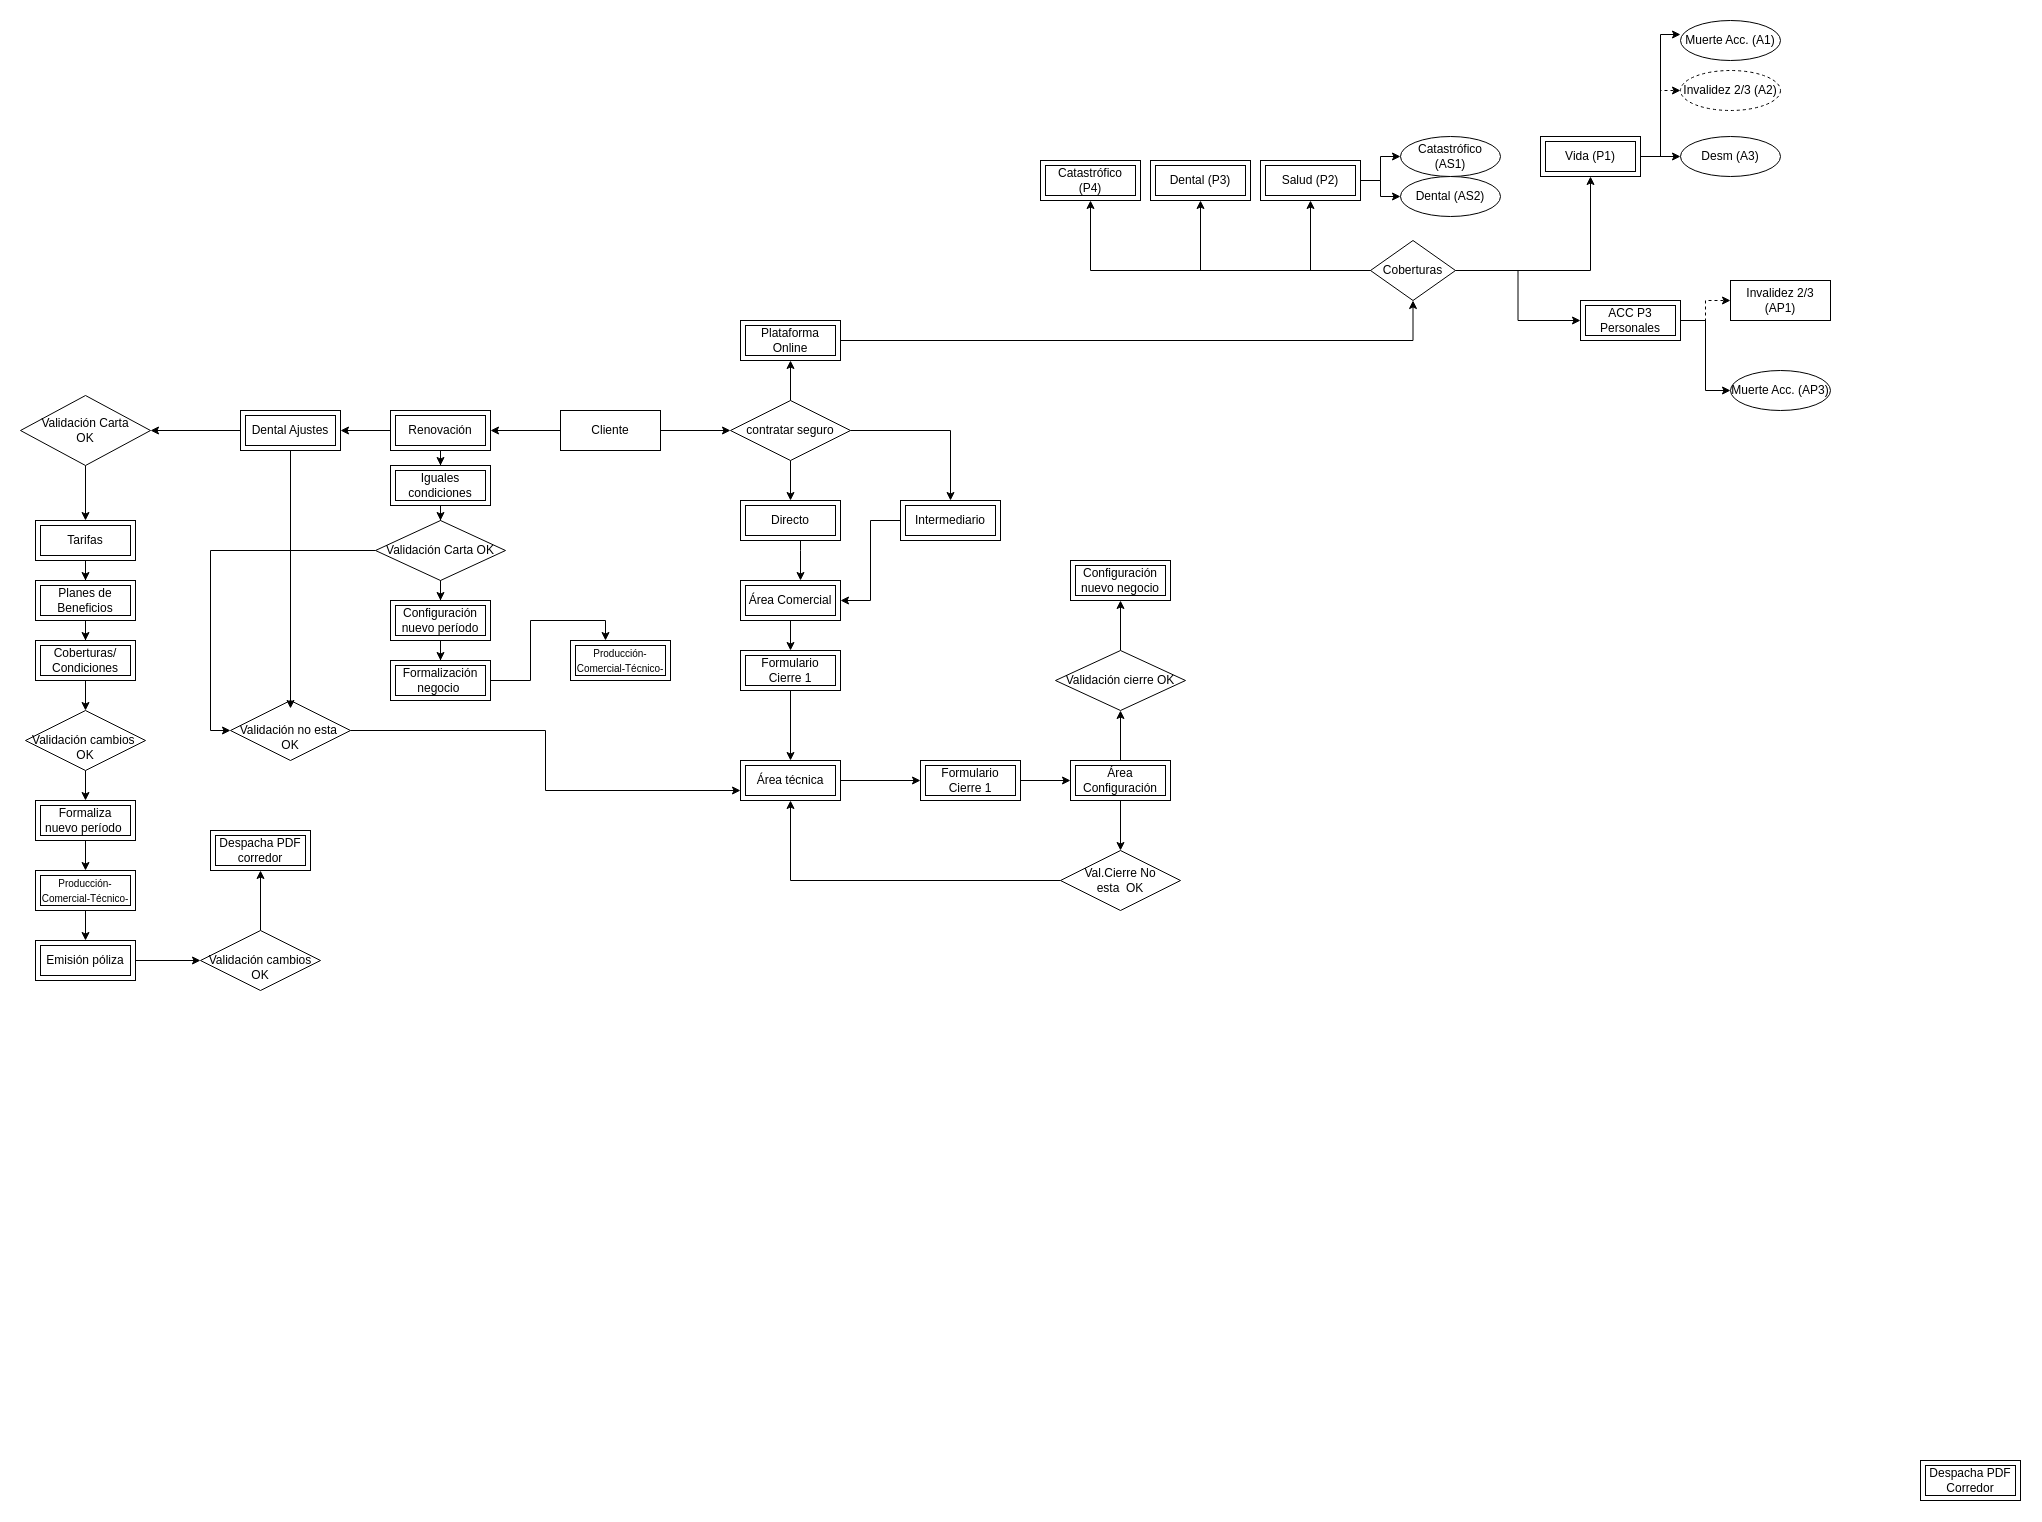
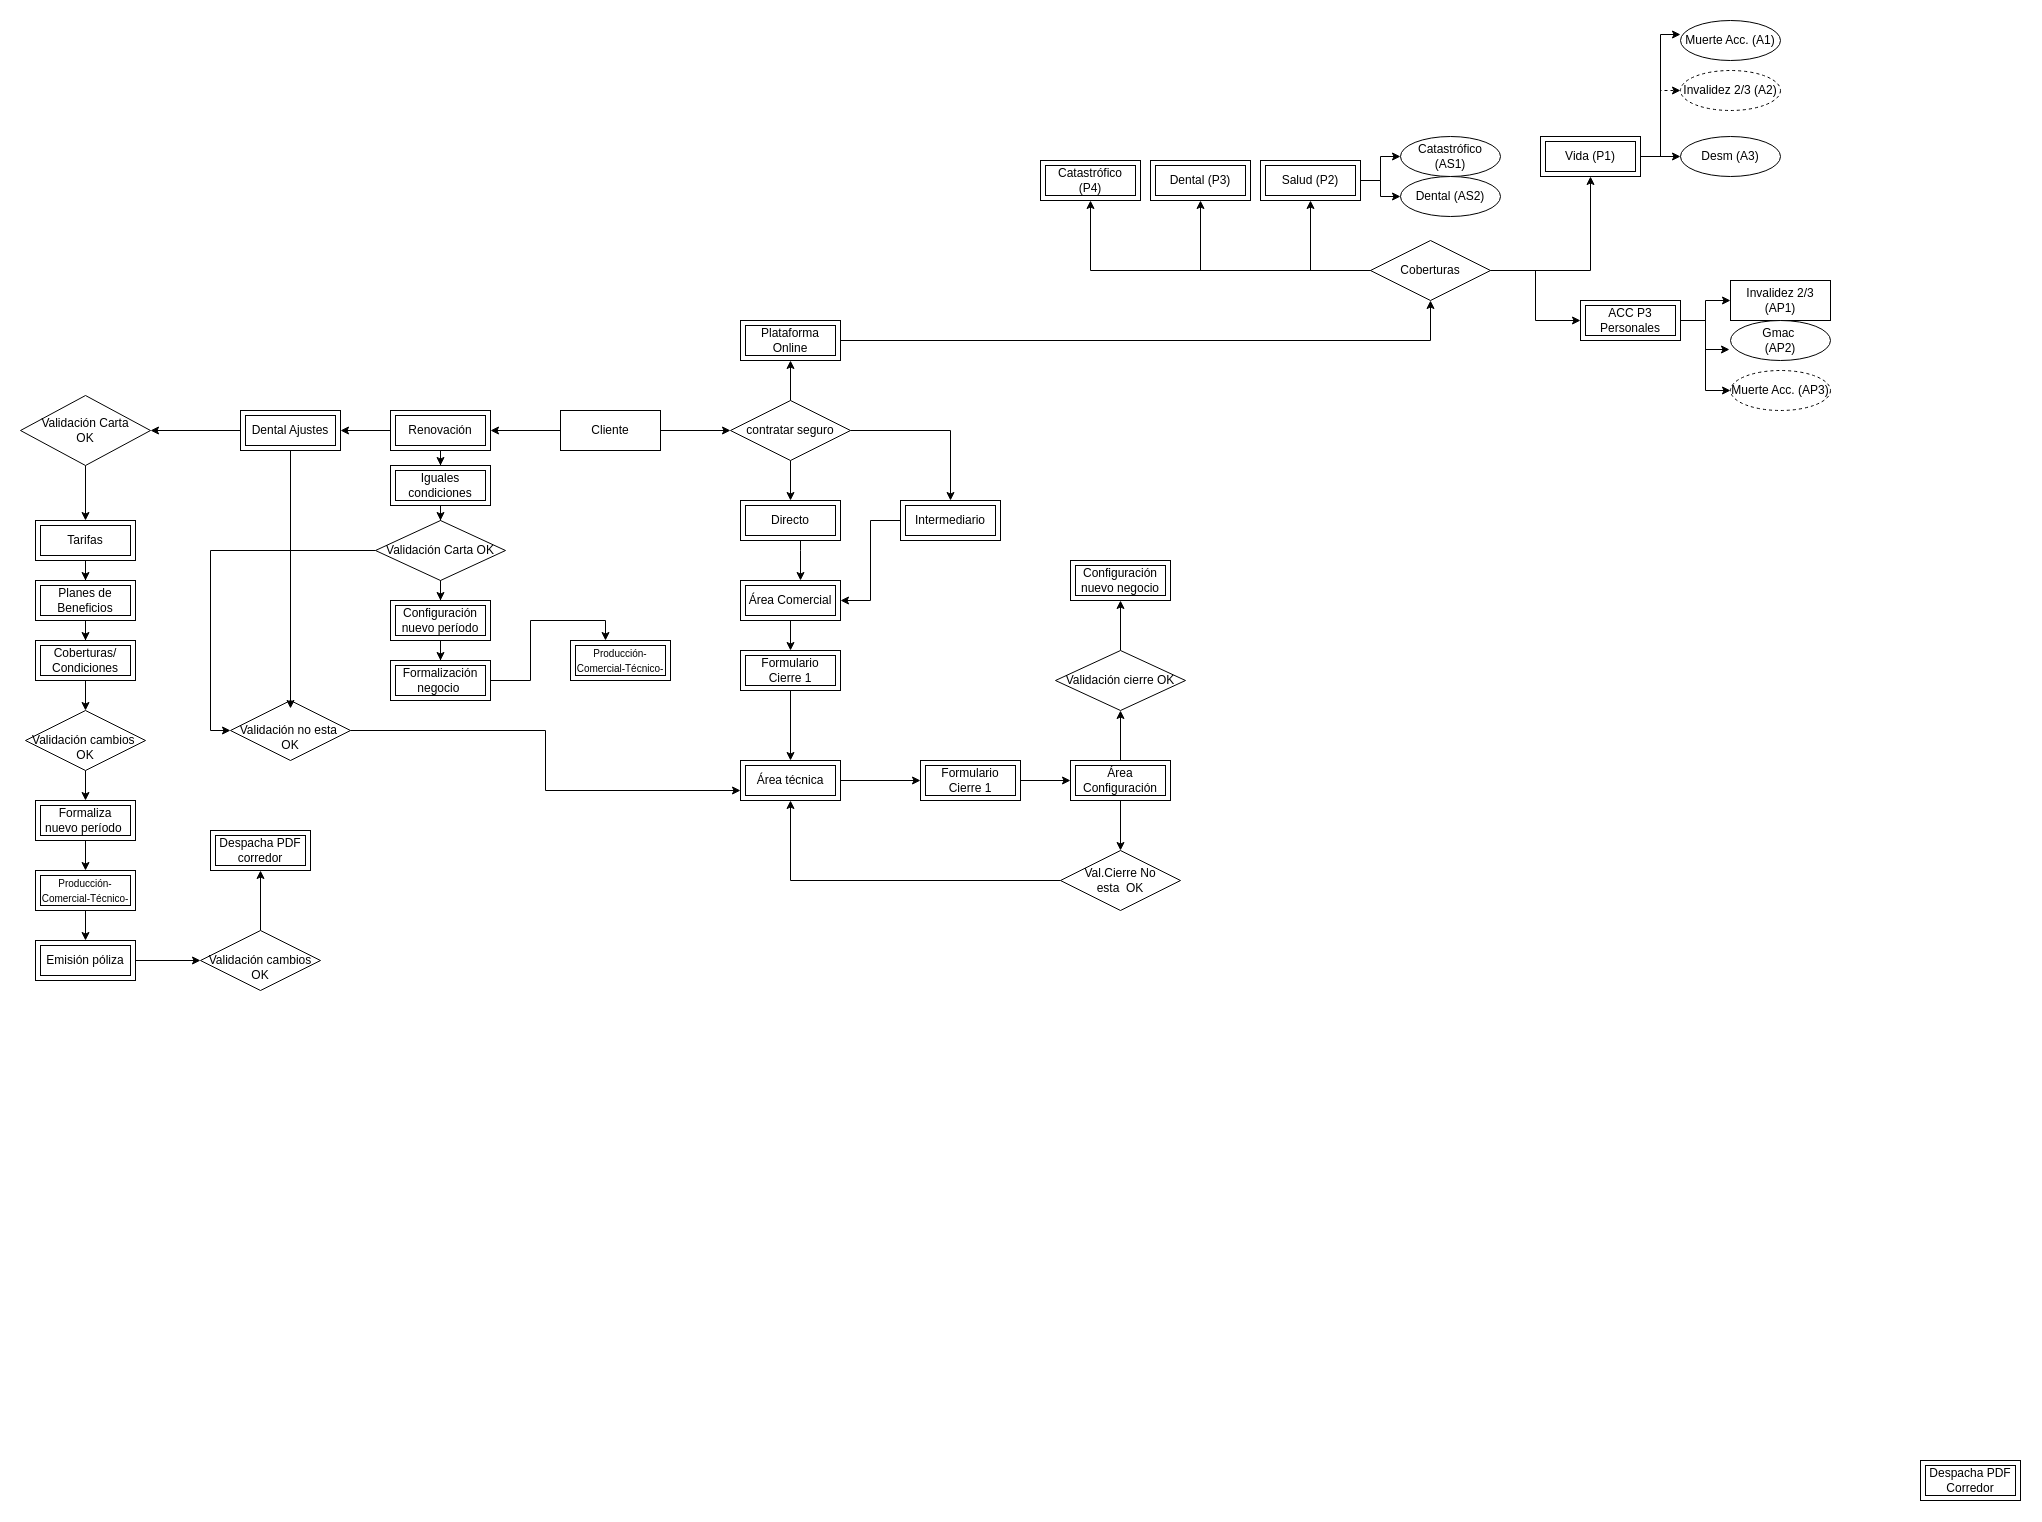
node "Coberturas": size 85x60 -> 120x60
edge "ACC P3 Personales" -> "Invalidez 2/3 (AP1)": style dashed -> solid
node "Gmac (AP2)": added
edge "ACC P3 Personales" -> "Gmac (AP2)": added
node "Muerte Acc. (AP3)": style solid -> dashed
